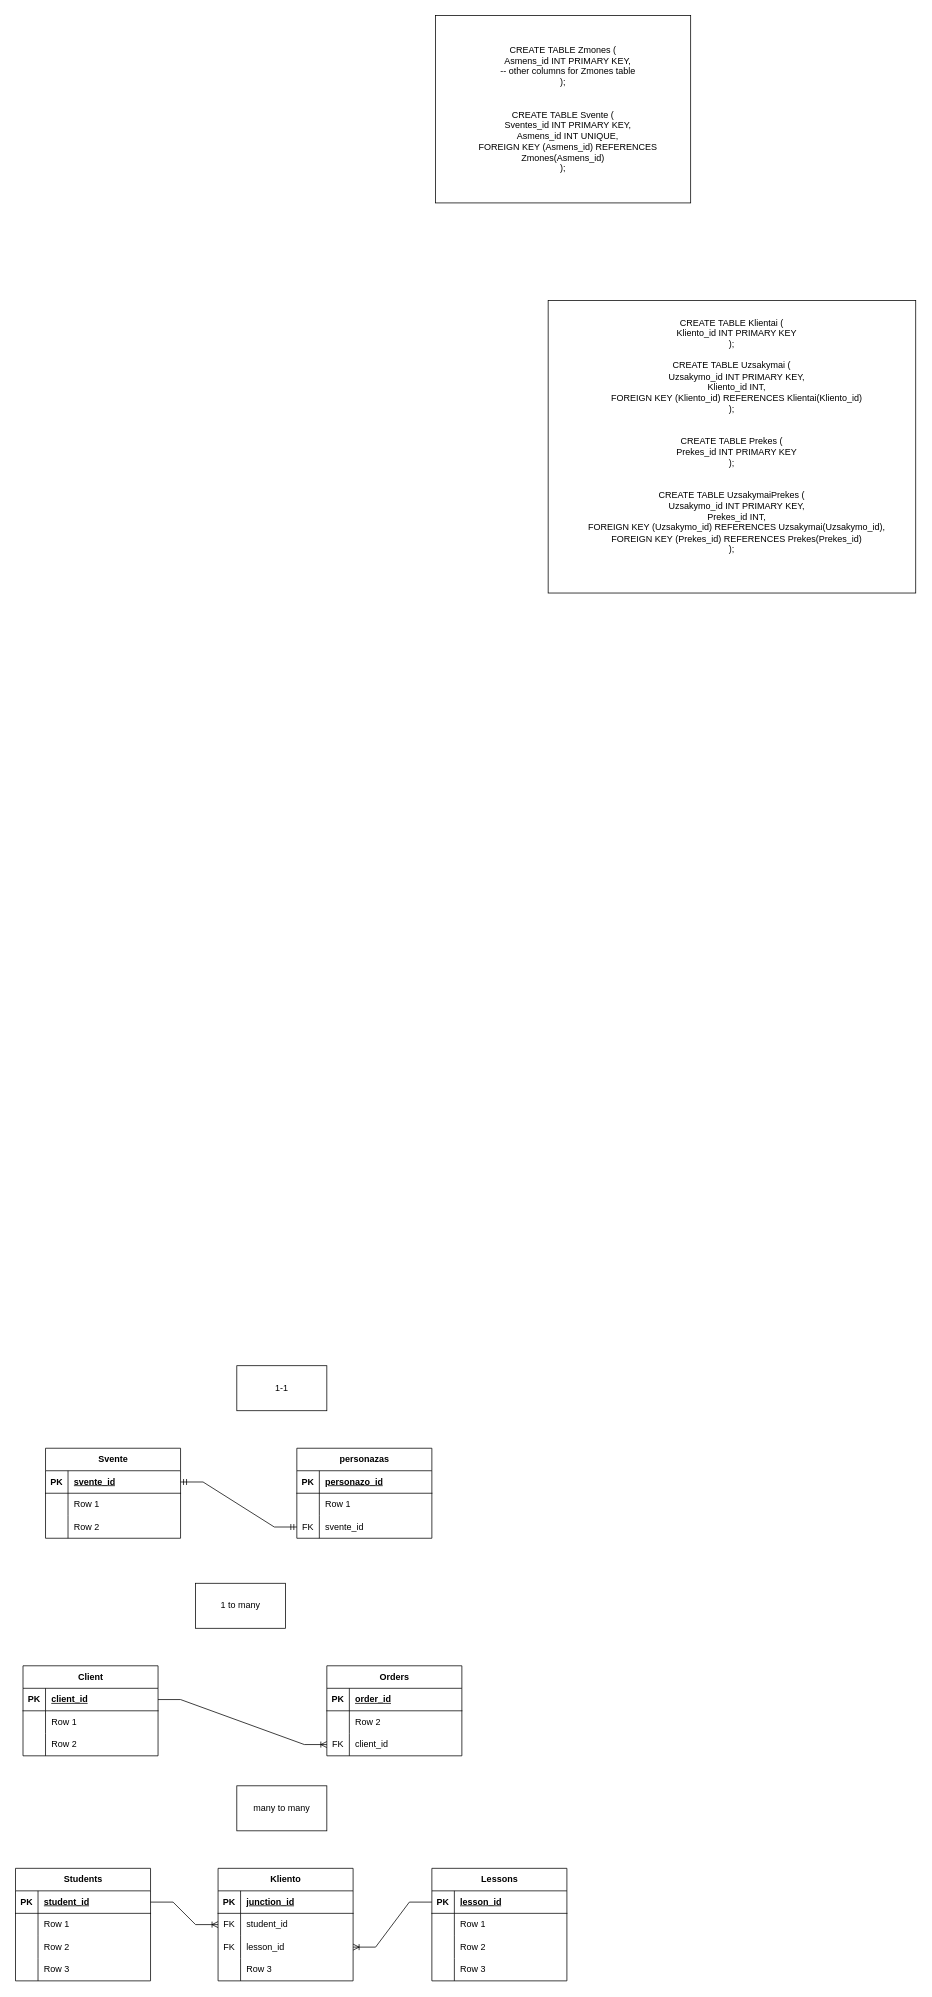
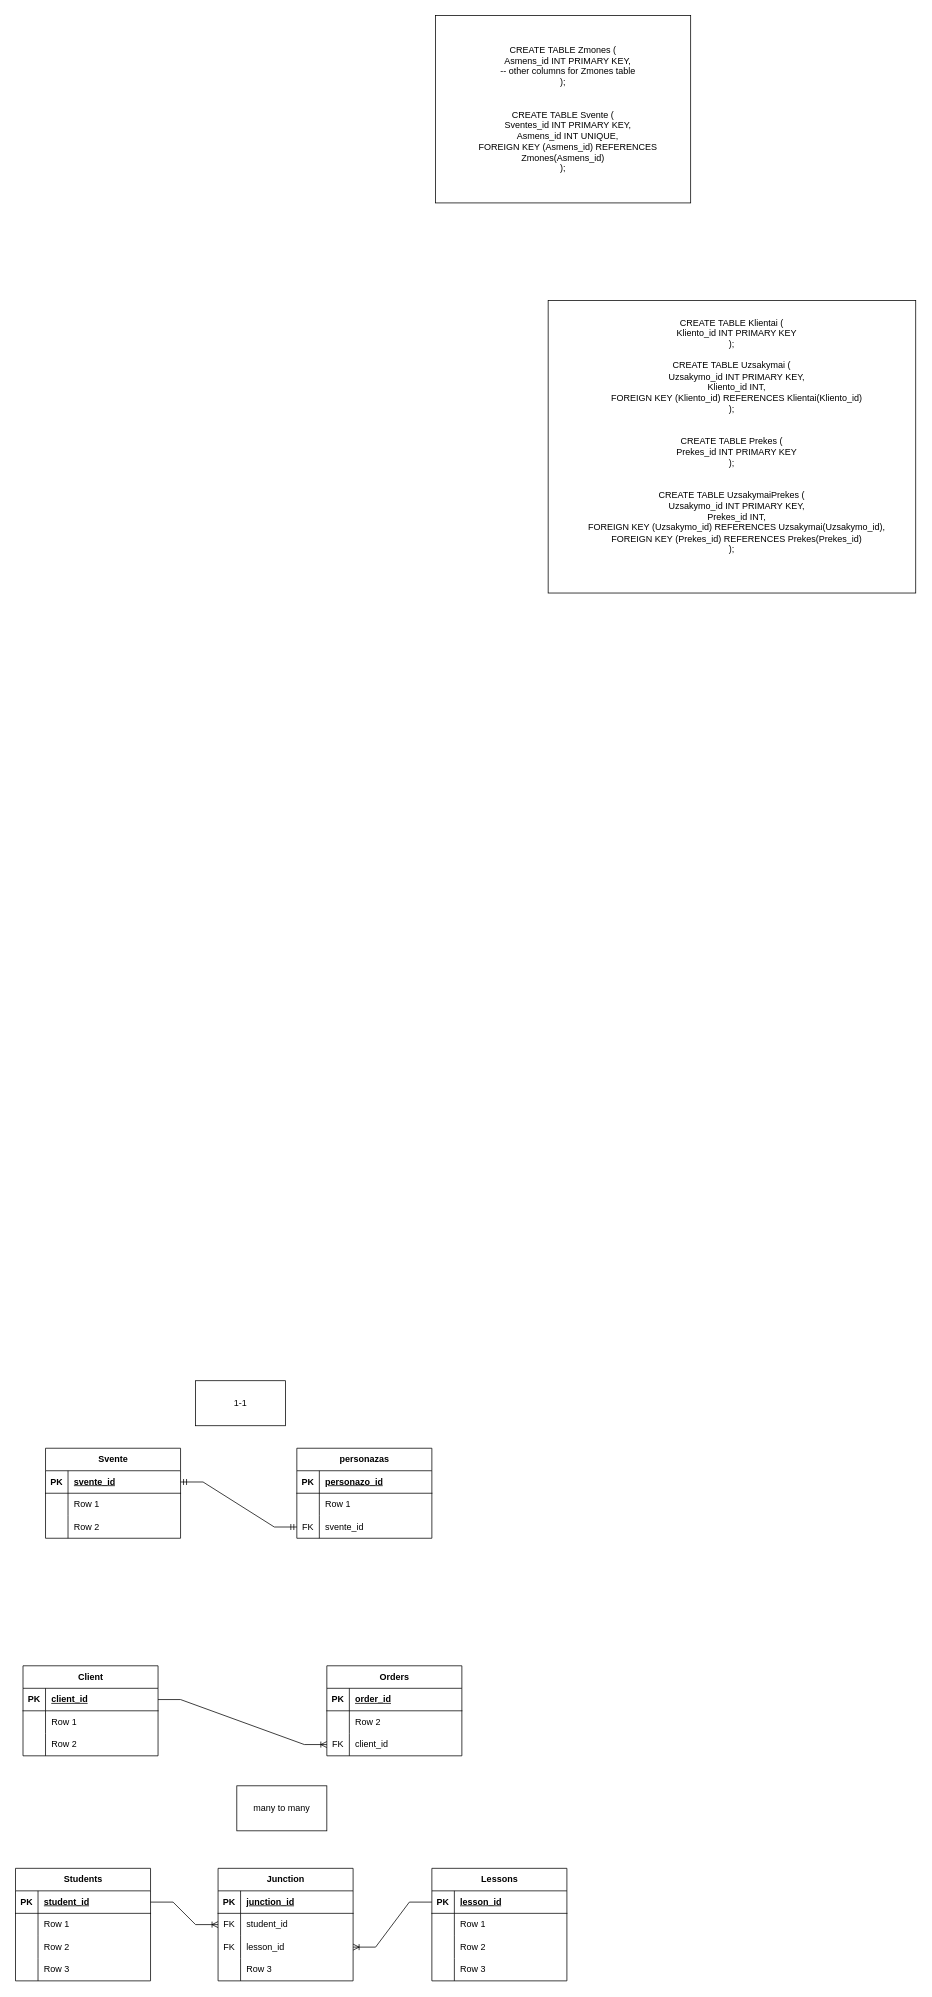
node "1-1": moved (282, 1388) -> (240, 1403)
node "1 to many": removed
node "Kliento": label "Kliento" -> "Junction"
